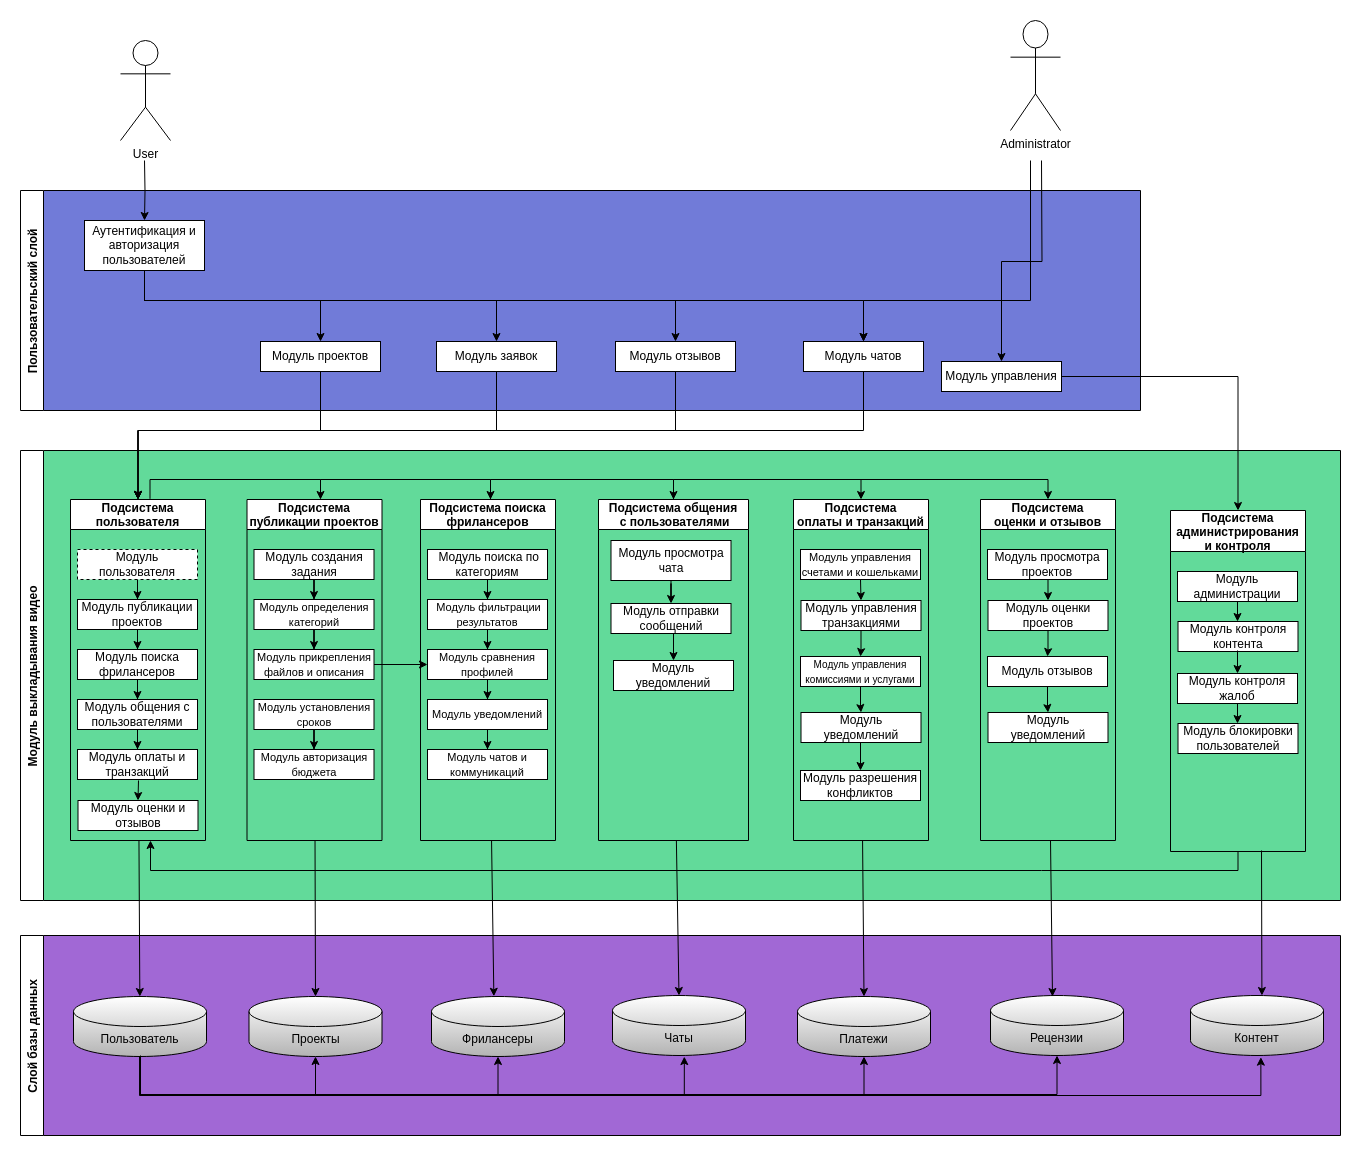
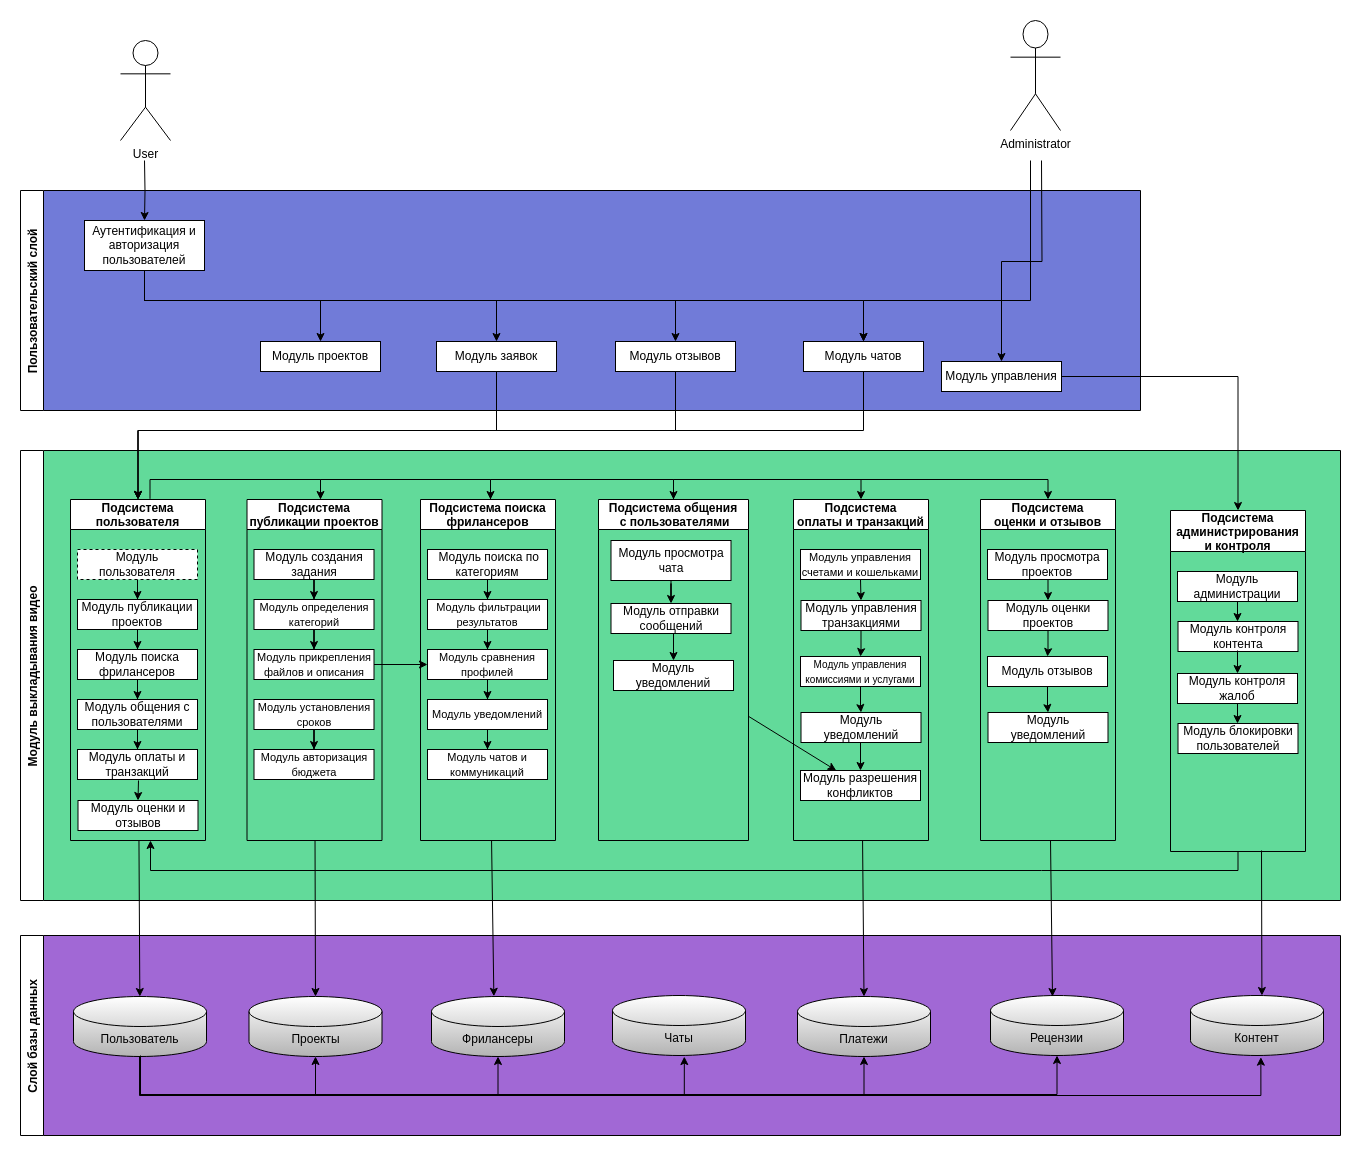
edge "Модуль проектов" -> "Подсистема пользователя": removed
edge "Подсистема общения с пользователями" -> "Чаты": now "Подсистема общения с пользователями" -> "Модуль разрешения конфликтов"
